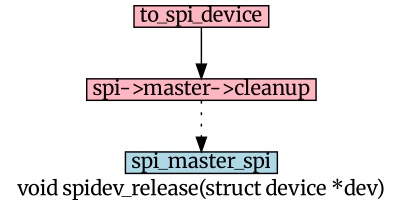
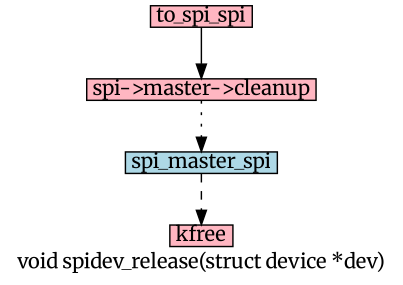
node "to_spi_device": label "to_spi_device" -> "to_spi_spi"
node "kfree": added
